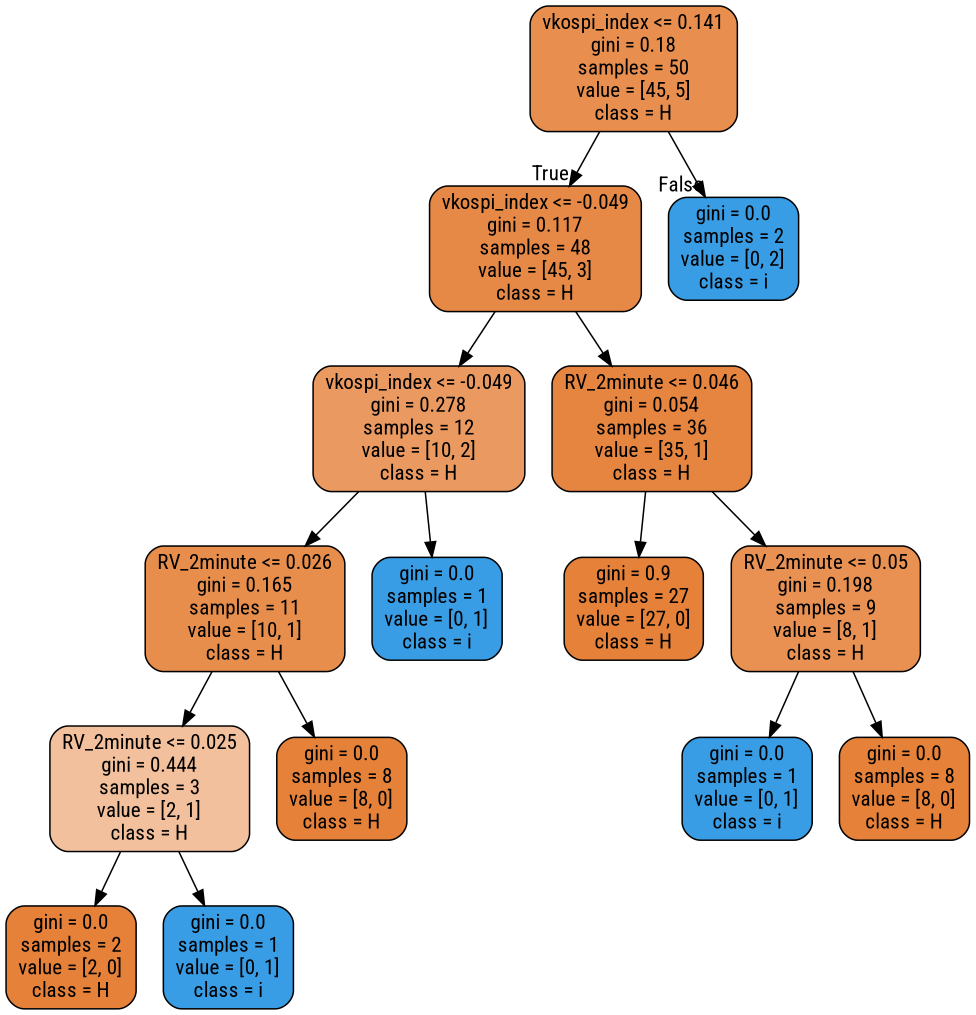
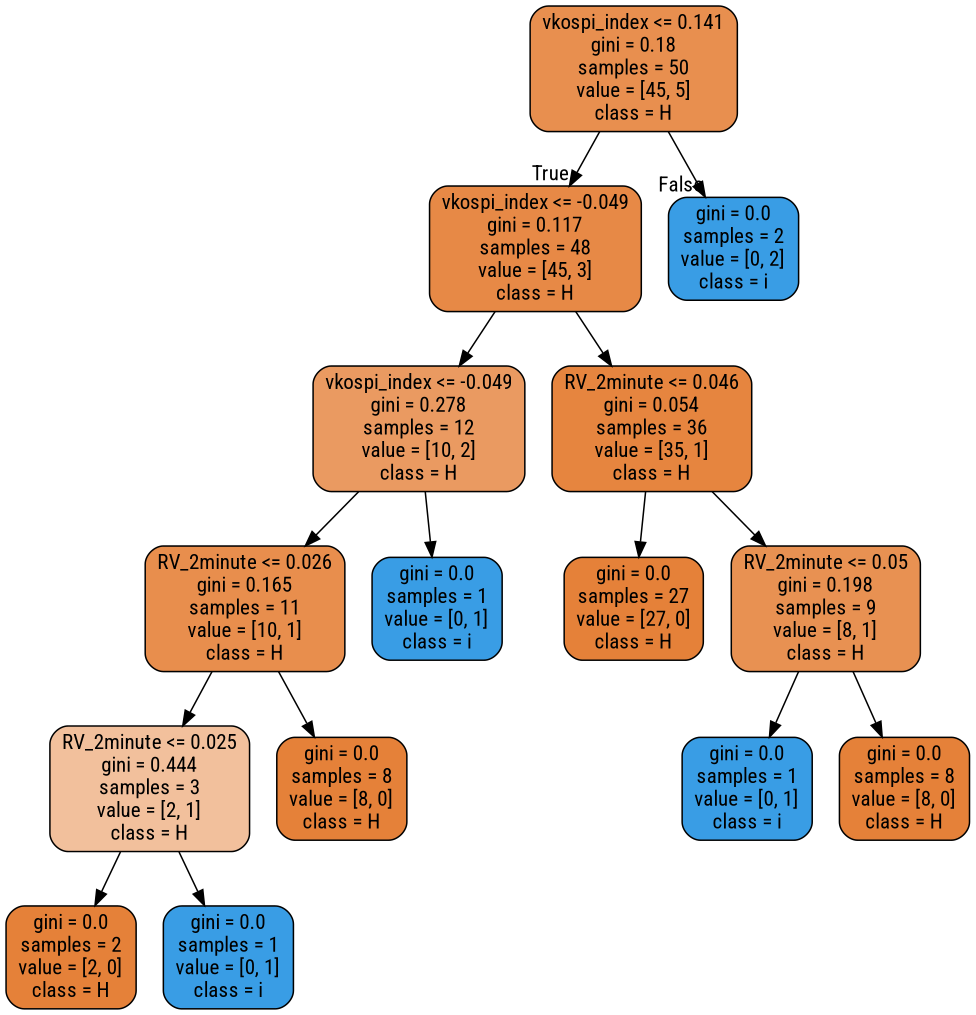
node "gini = 0.9 samples = 27 value = [27, 0] class = H": label "gini = 0.9 samples = 27 value = [27, 0] class = H" -> "gini = 0.0 samples = 27 value = [27, 0] class = H"
